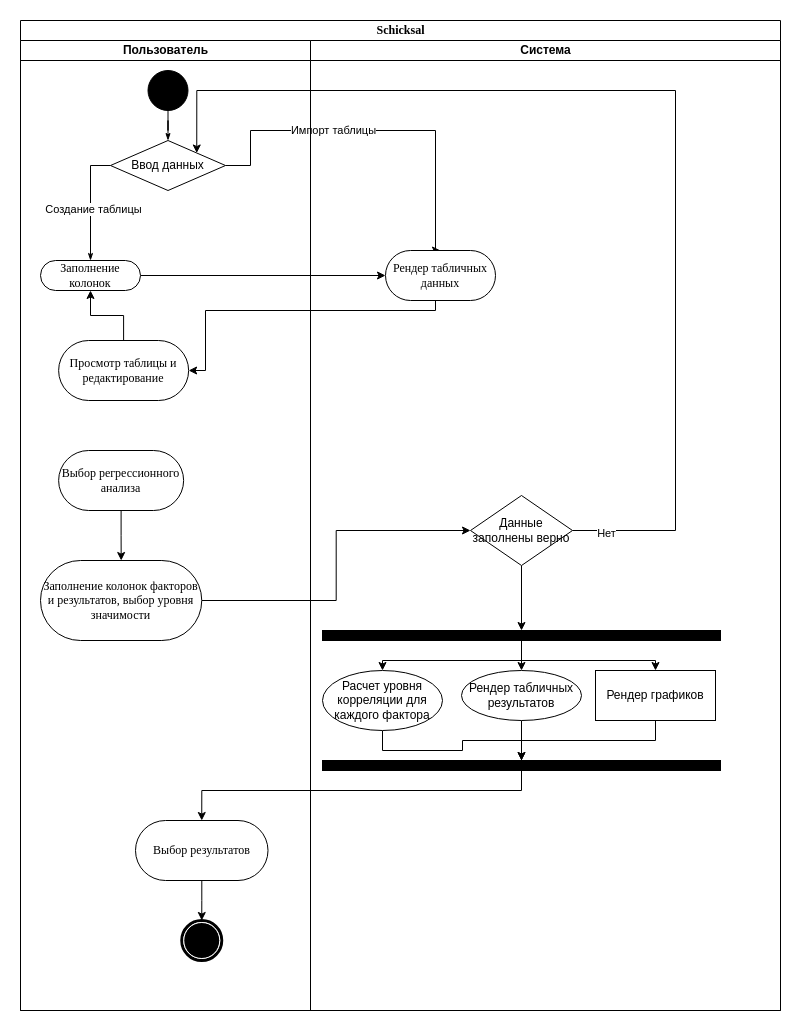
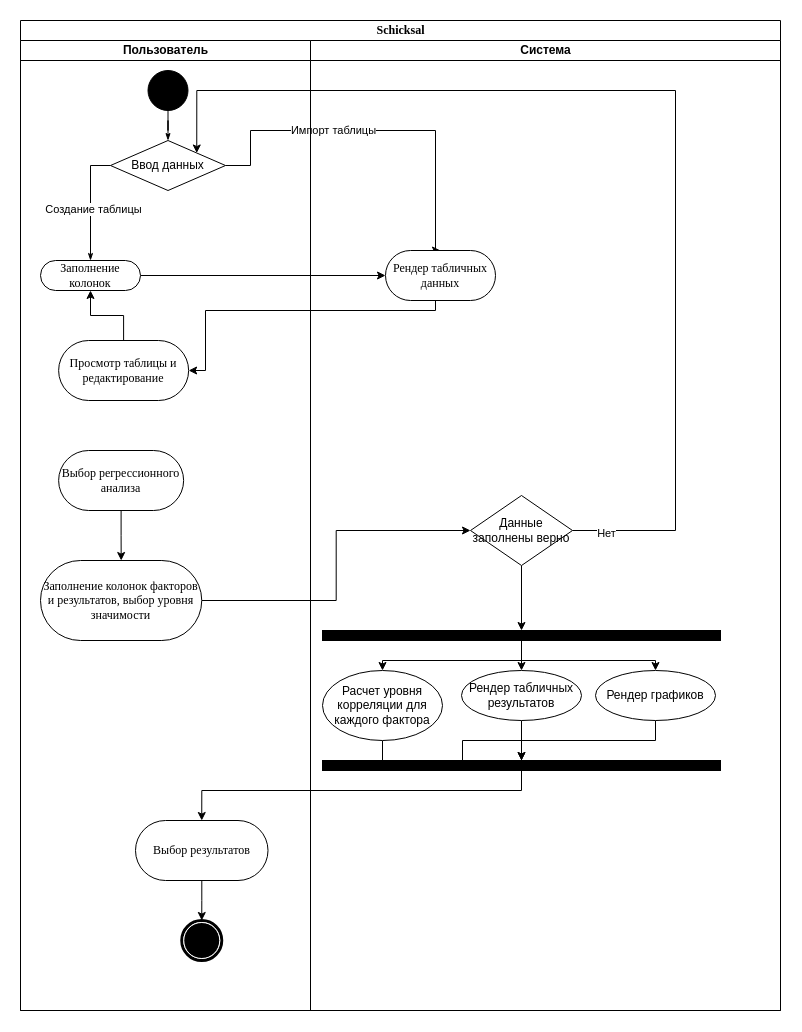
node "Рендер графиков": shape rectangle -> ellipse
node "Расчет уровня корреляции для каждого фактора": size 120x60 -> 120x70
